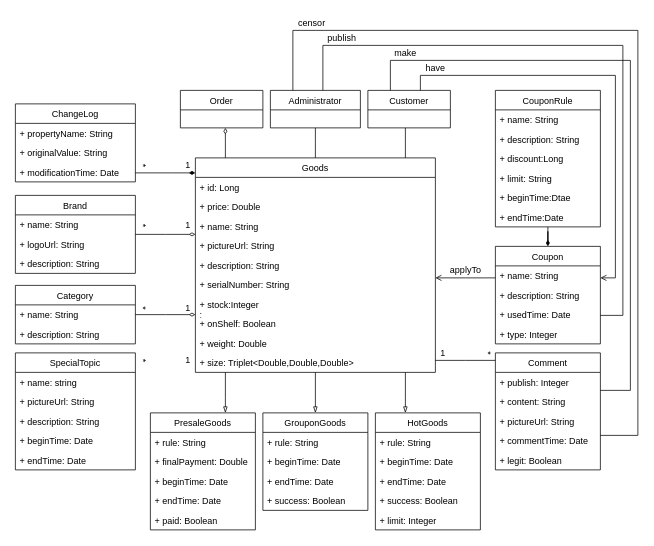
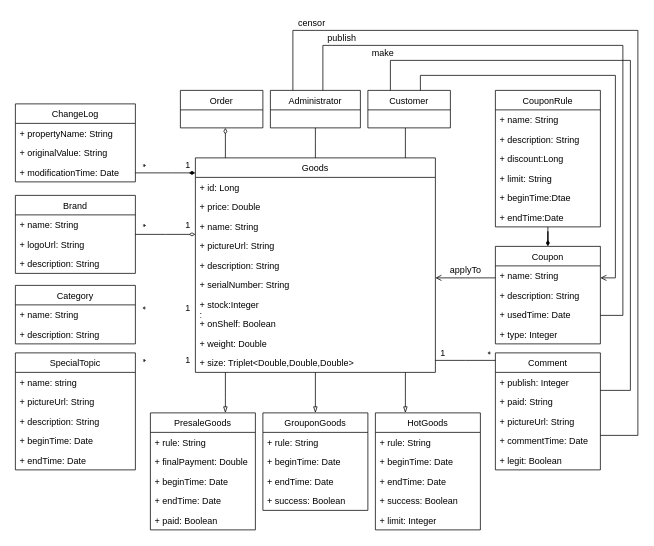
node "make": moved (405, 53) -> (383, 53)
node "have": removed
edge "Category" -> "Goods": removed
node "+ content: String": label "+ content: String" -> "+ paid: String"
